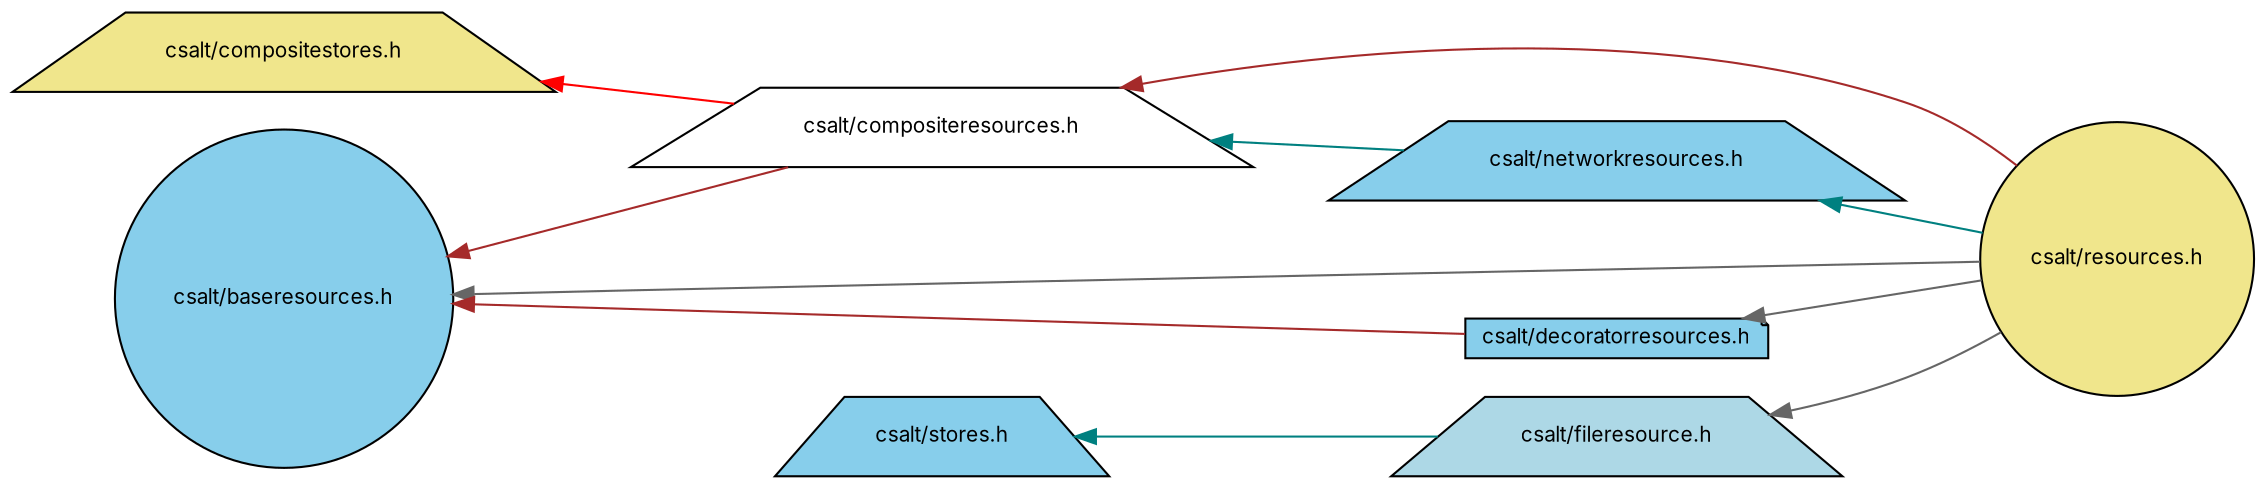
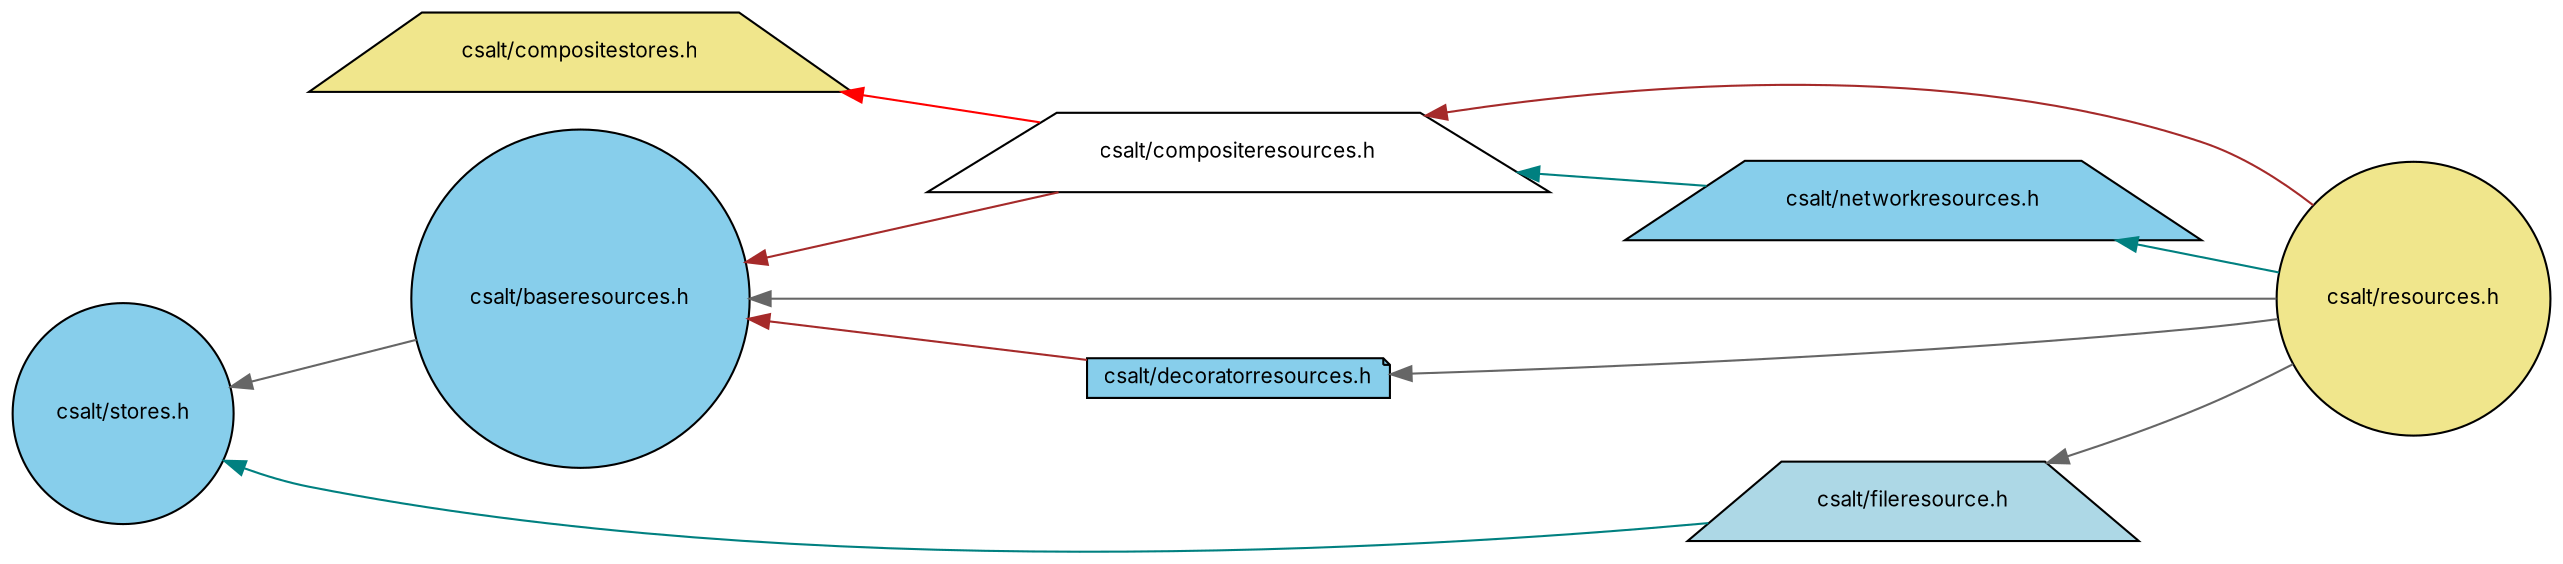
edge "csalt/baseresources.h" -> "csalt/stores.h": added
node "csalt/stores.h": shape trapezium -> circle
